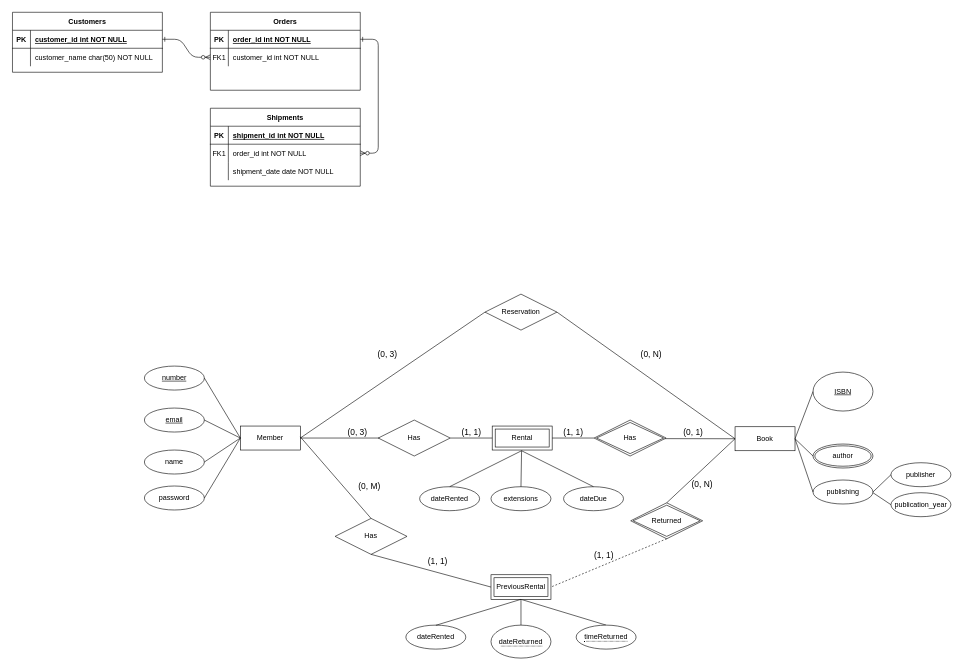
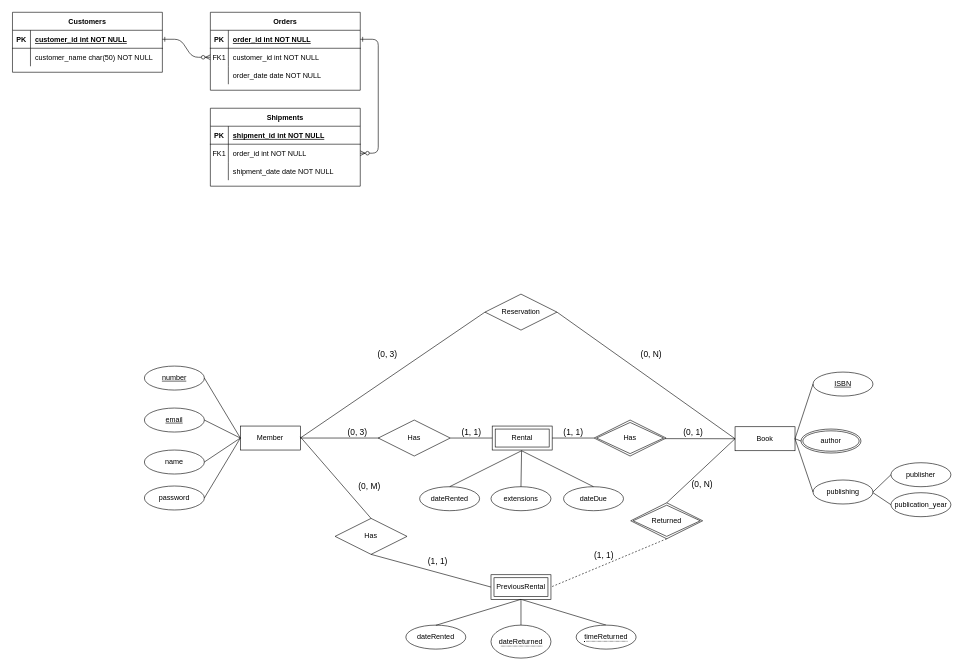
node "order_date date NOT NULL": added
node "ISBN": size 60x39 -> 60x24
node "author": moved (843, 456) -> (831, 441)
